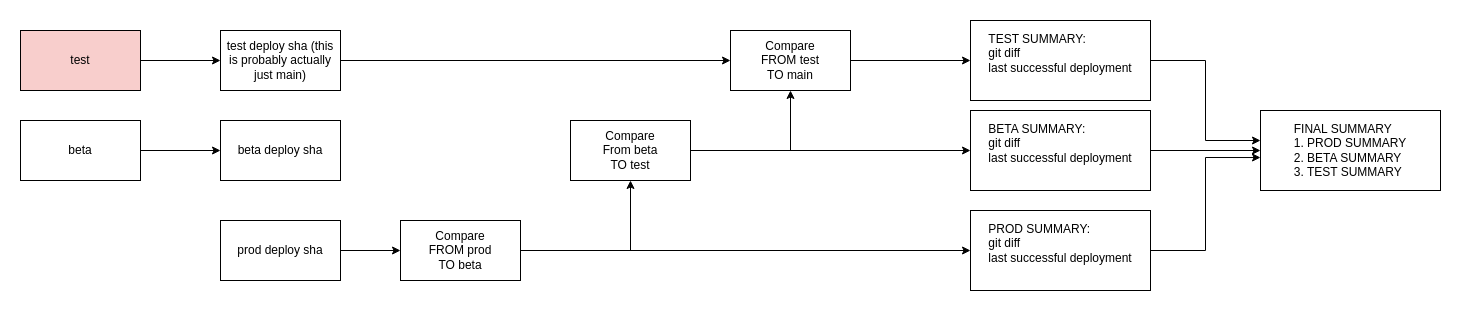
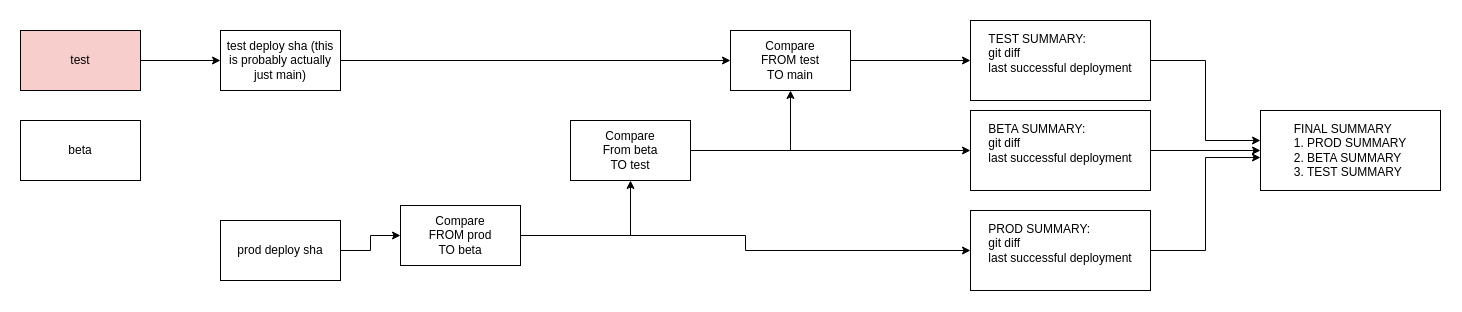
edge "beta" -> "beta deploy sha": removed
node "beta deploy sha": removed
node "Compare FROM prod TO beta": moved (461, 251) -> (461, 236)
